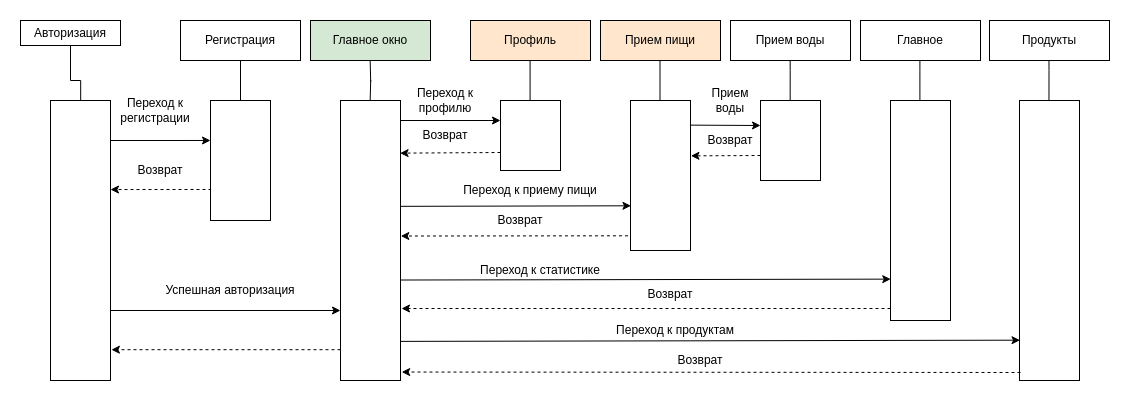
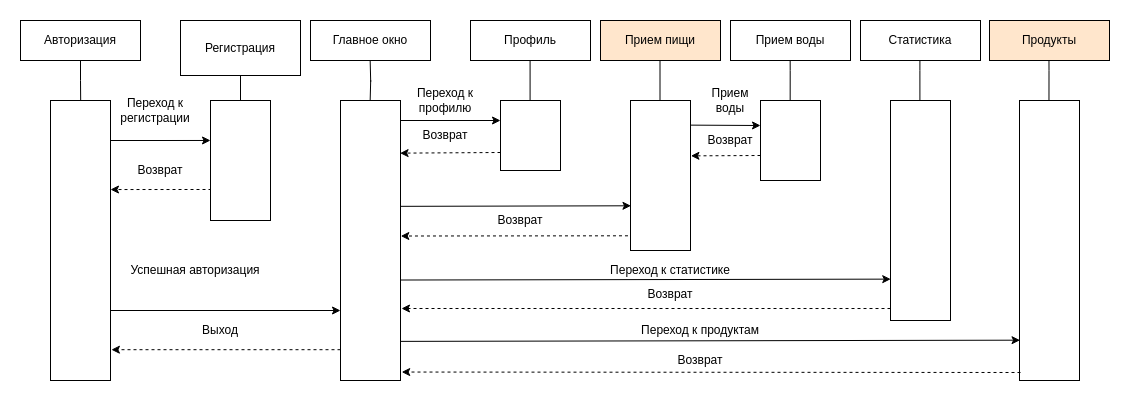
node "Авторизация": size 100x25 -> 120x40
node "Регистрация": size 120x40 -> 120x55
node "Главное окно": fillcolor #d5e8d4 -> #ffffff
node "Профиль": fillcolor #ffe6cc -> #ffffff
node "Главное": label "Главное" -> "Статистика"
node "Продукты": fillcolor #ffffff -> #ffe6cc
node "Переход к приему пищи": removed
node "Переход к статистике": moved (541, 271) -> (671, 271)
node "Успешная авторизация": moved (231, 291) -> (196, 271)
node "Выход": added
node "Переход к продуктам": moved (676, 331) -> (701, 331)
